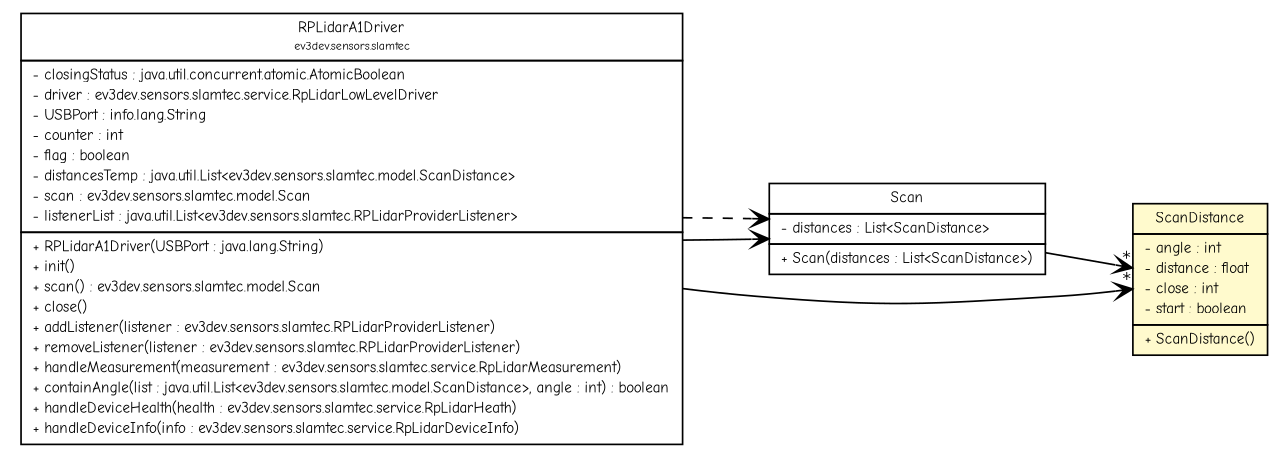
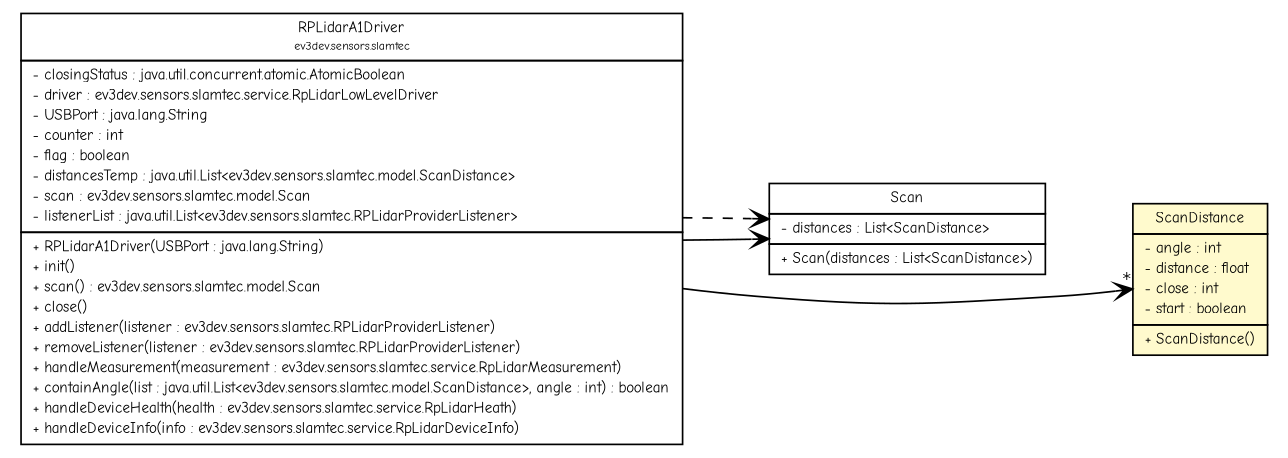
node "RPLidarA1Driver": text "- USBPort : info.lang.String" -> "- USBPort : java.lang.String"
edge "Scan" -> "ScanDistance": removed
